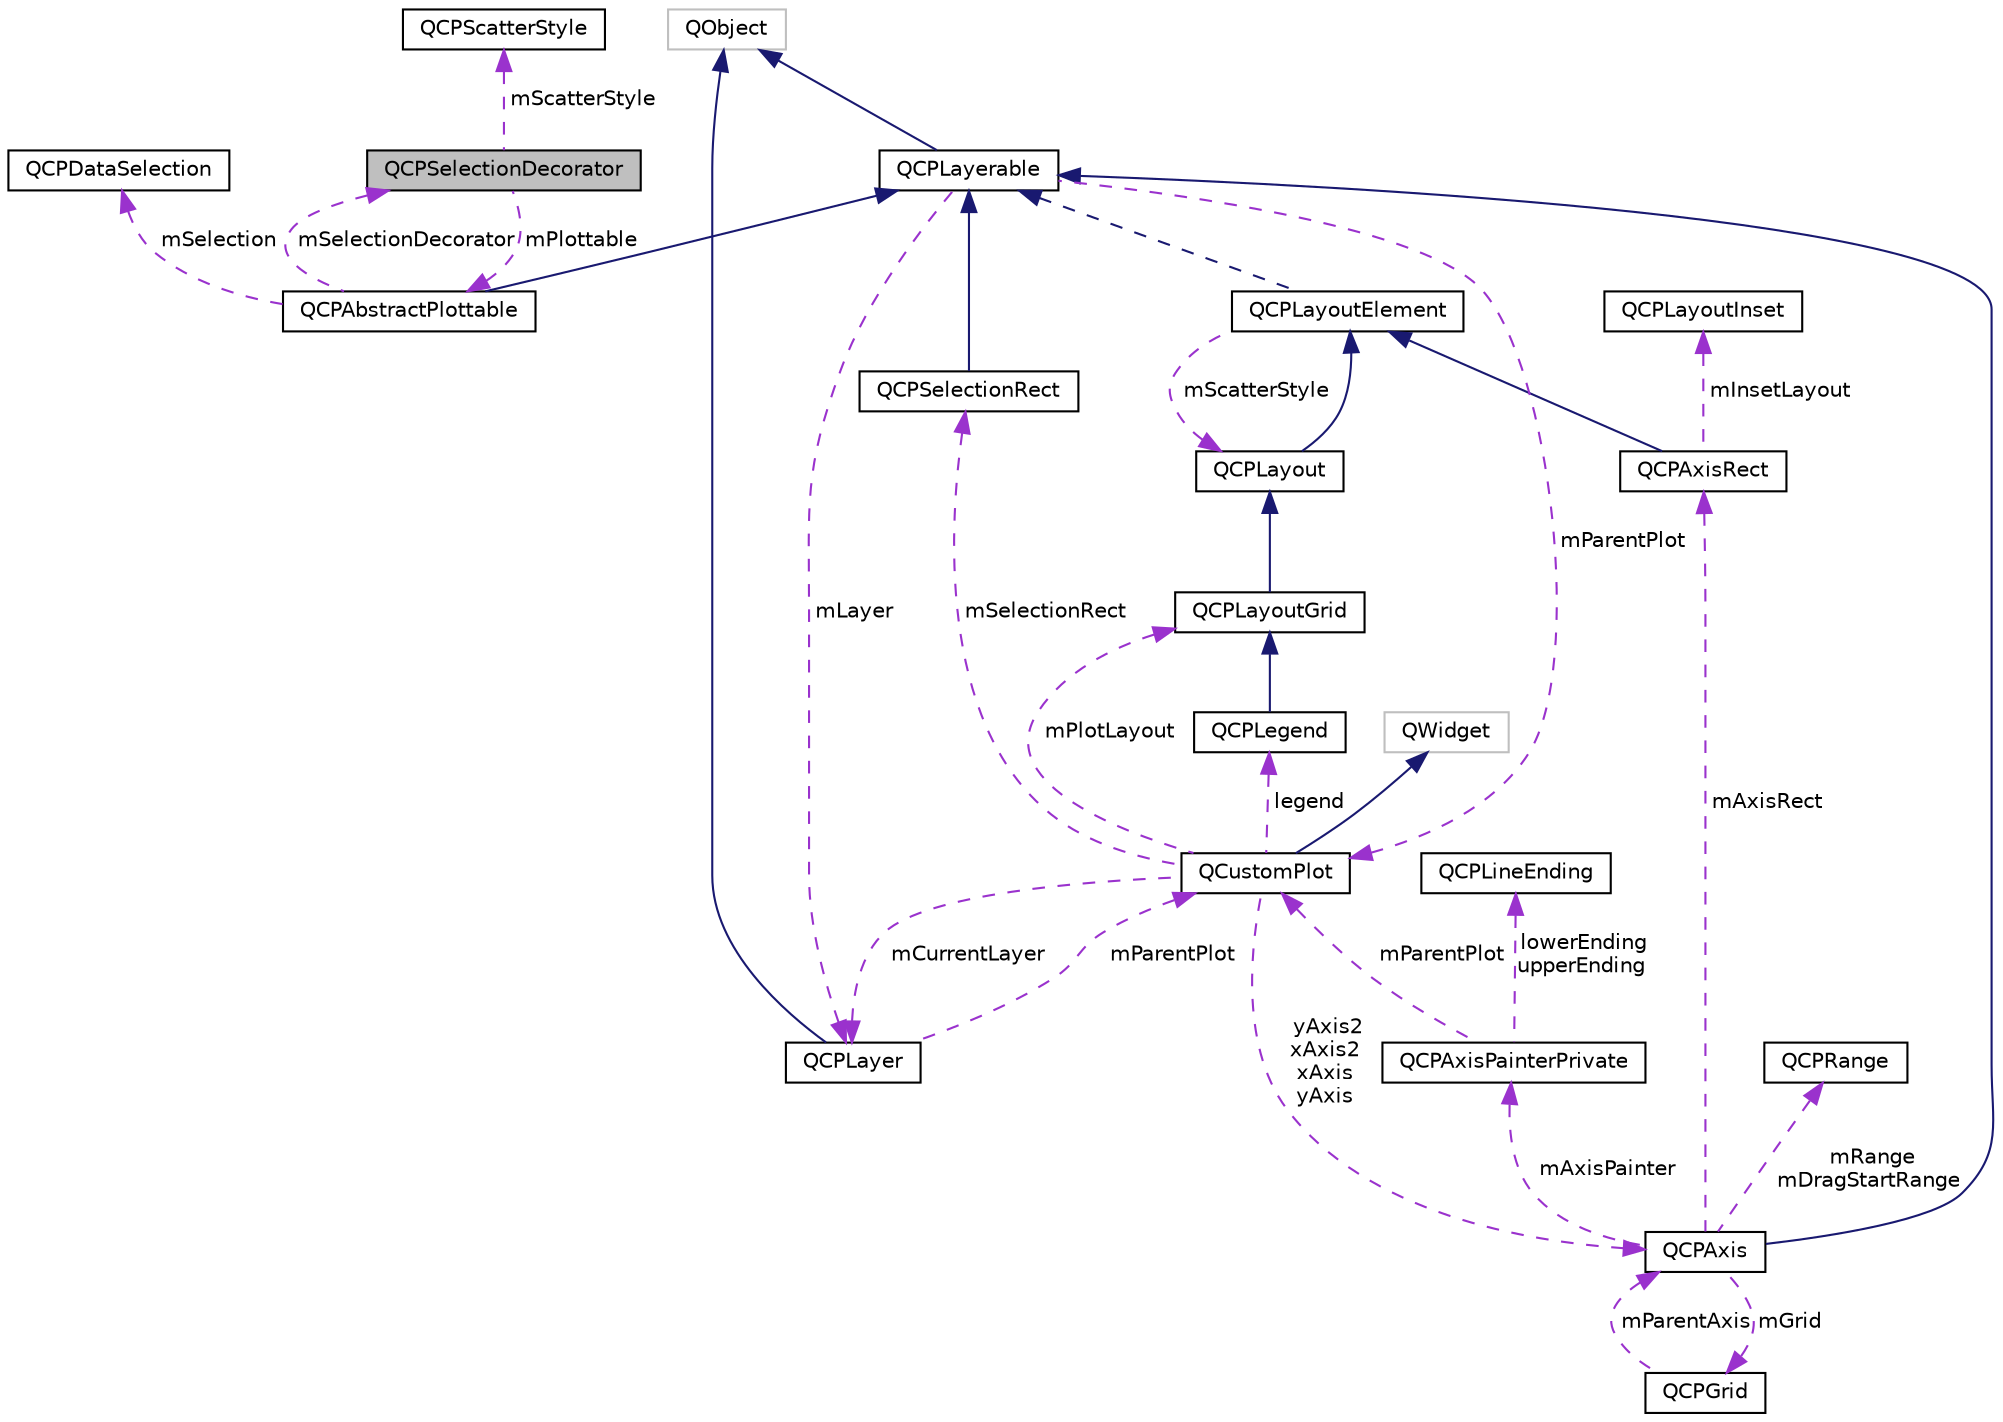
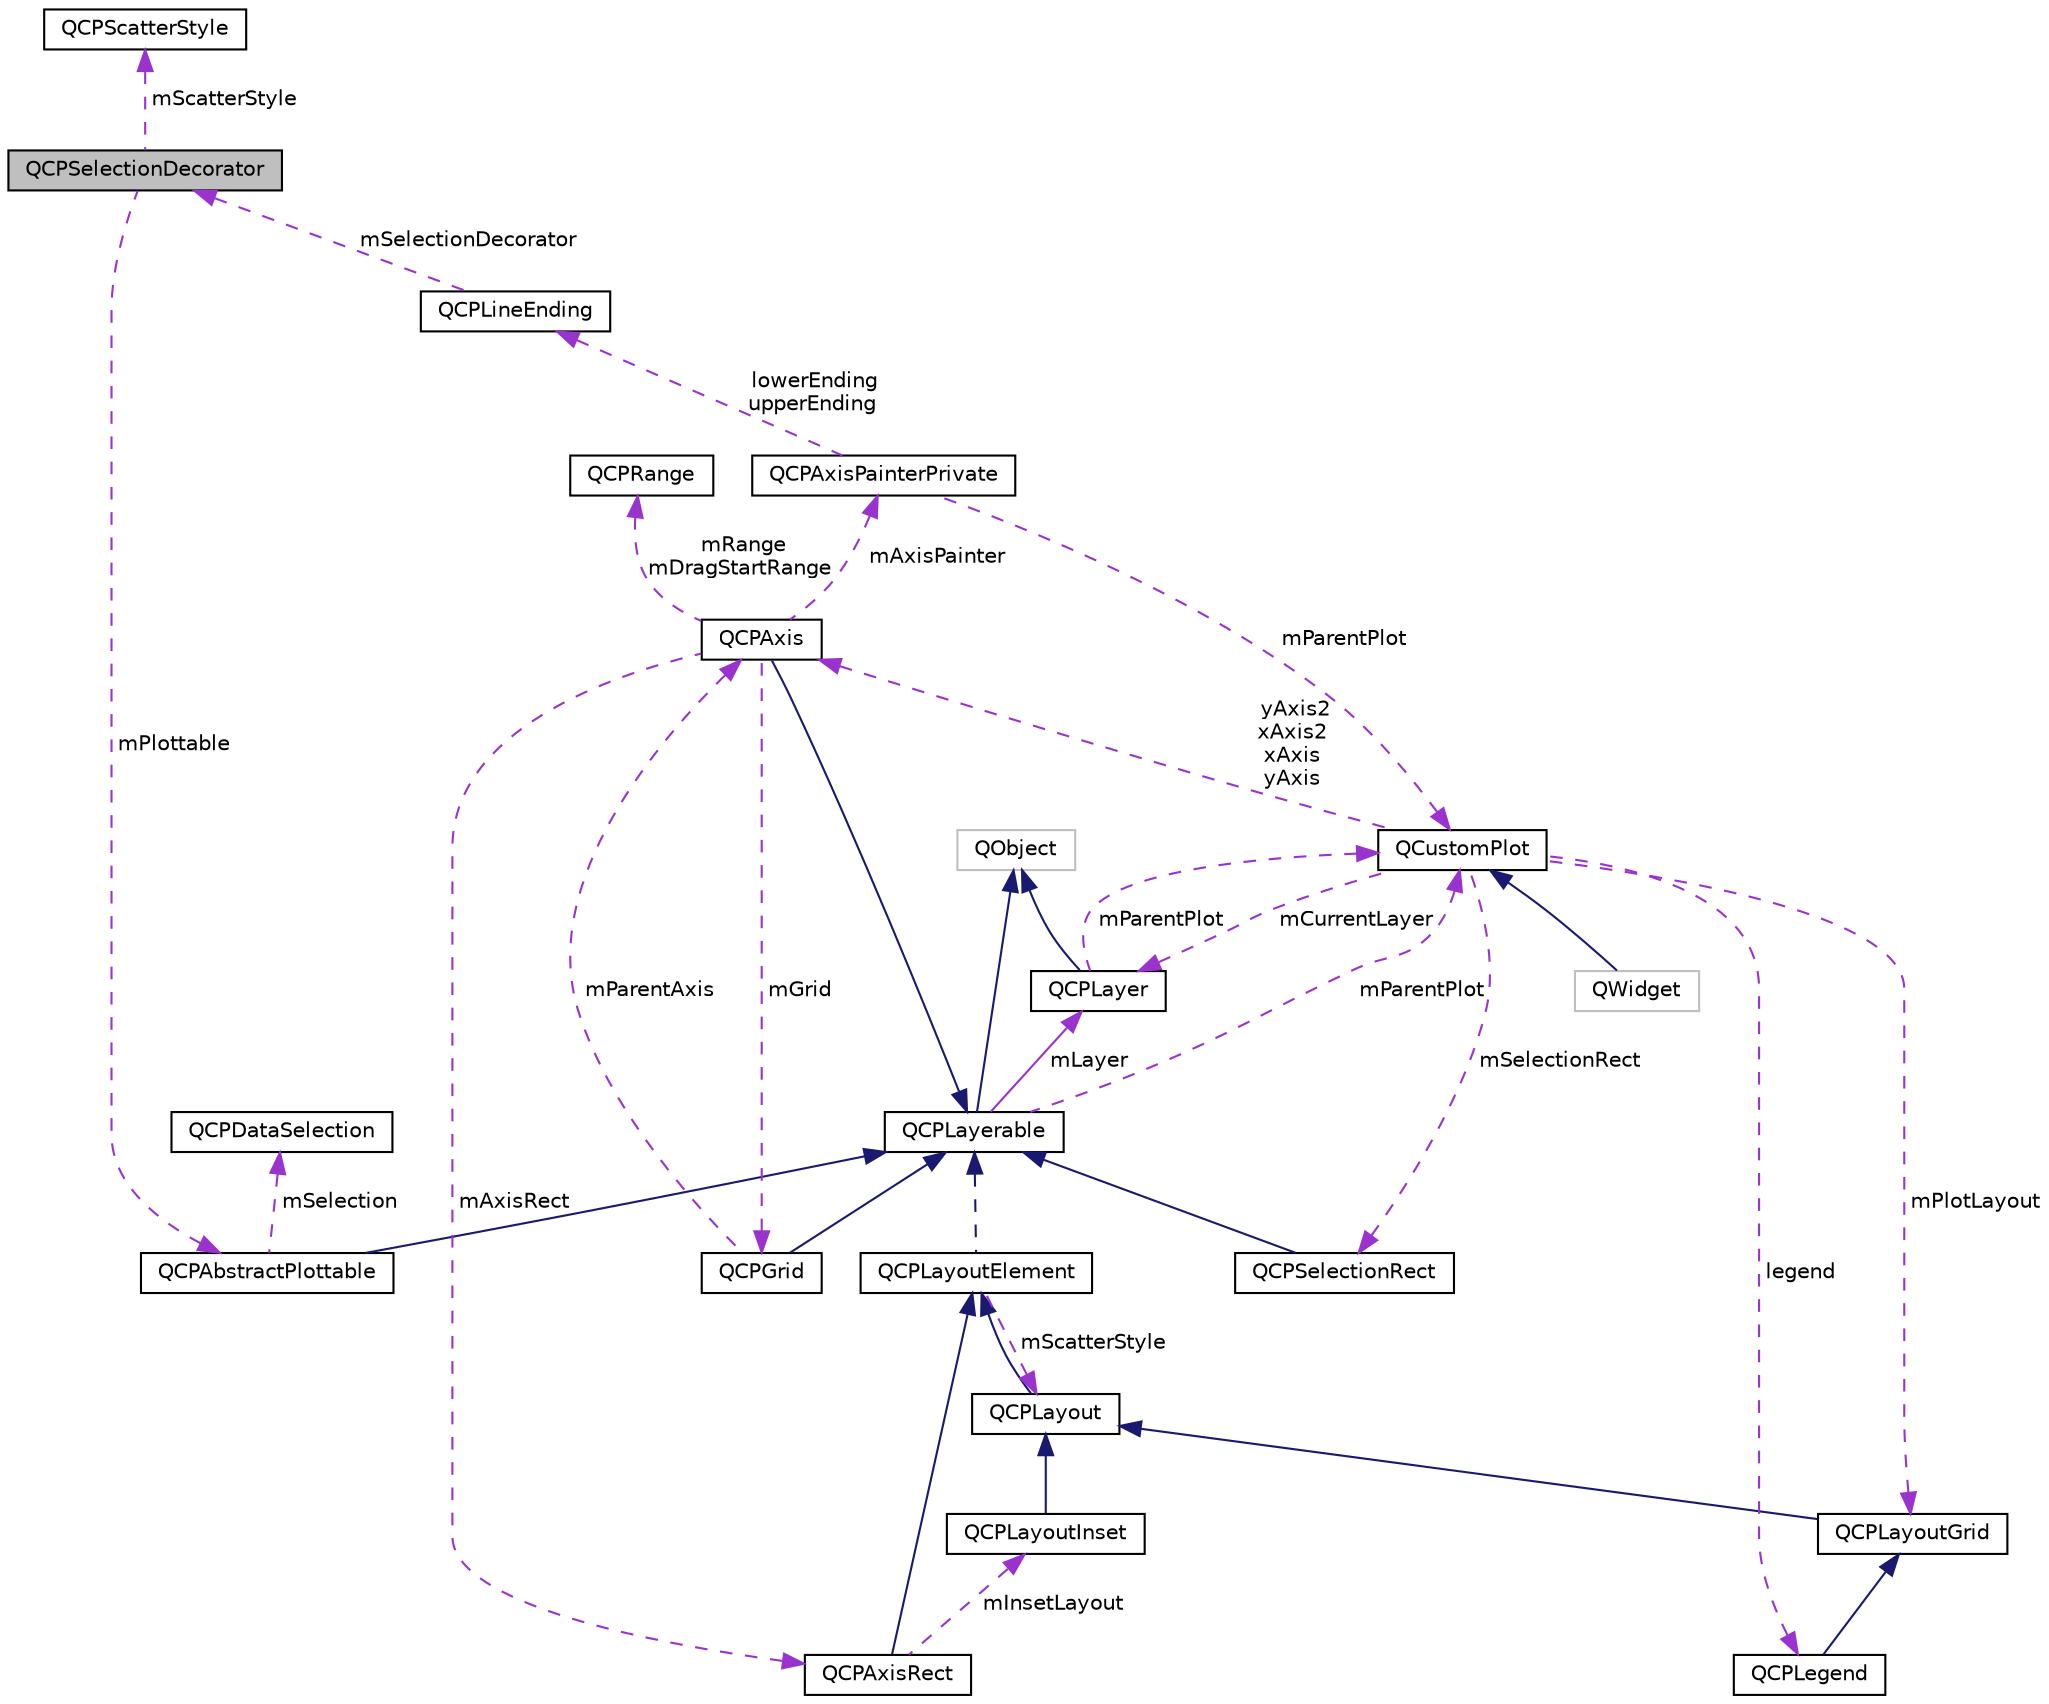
edge "QCPAbstractPlottable" -> "QCPSelectionDecorator": now "QCPLineEnding" -> "QCPSelectionDecorator"
edge "QCPLayerable" -> "QCPLayer": style dashed -> solid
edge "QCustomPlot" -> "QWidget": reversed
edge "QCPGrid" -> "QCPLayerable": added
edge "QCPLayoutInset" -> "QCPLayout": added
